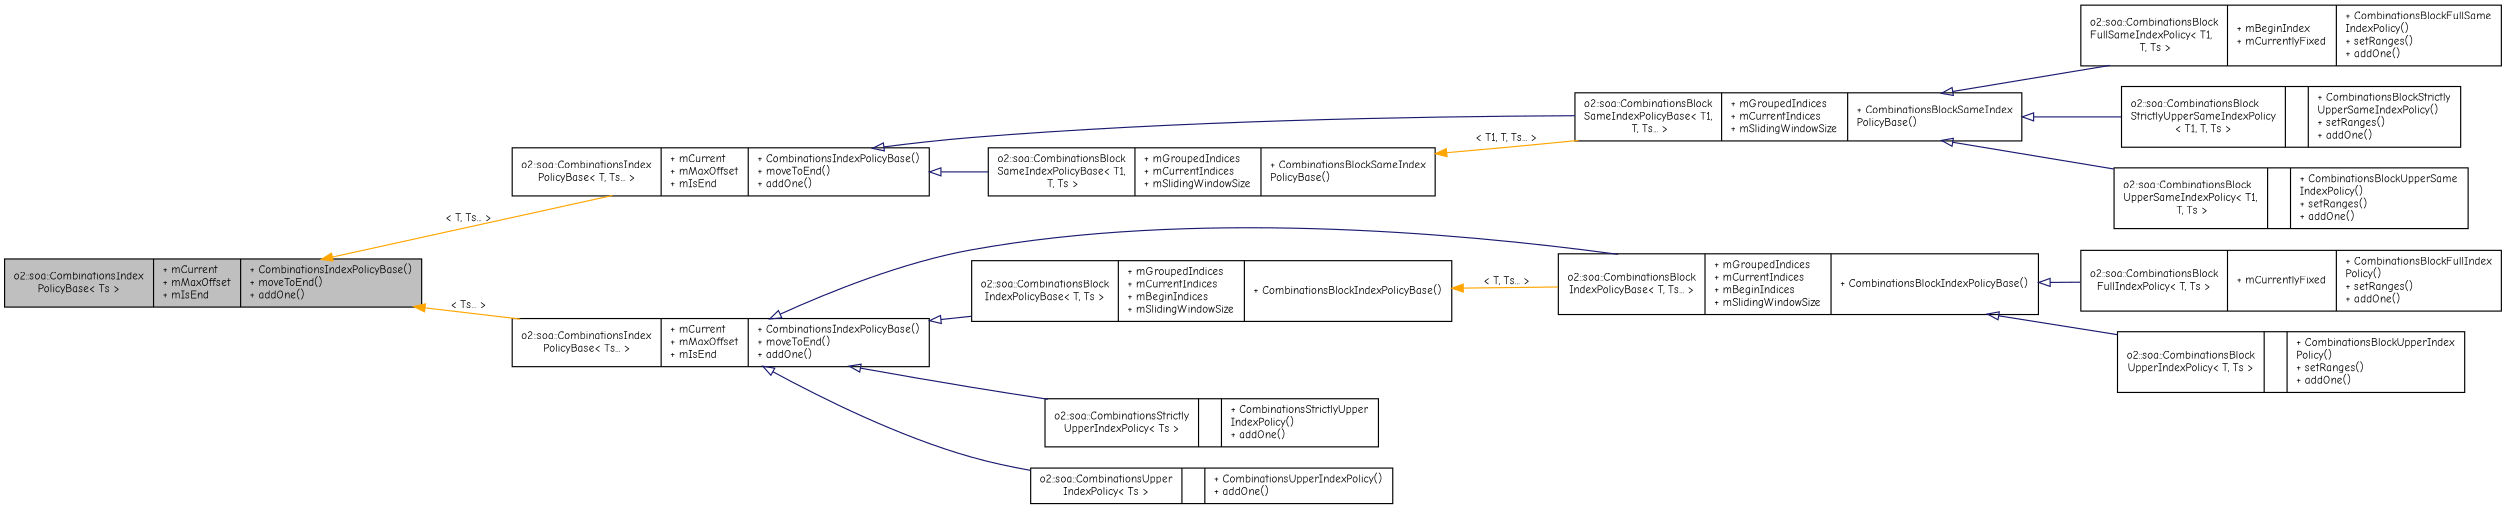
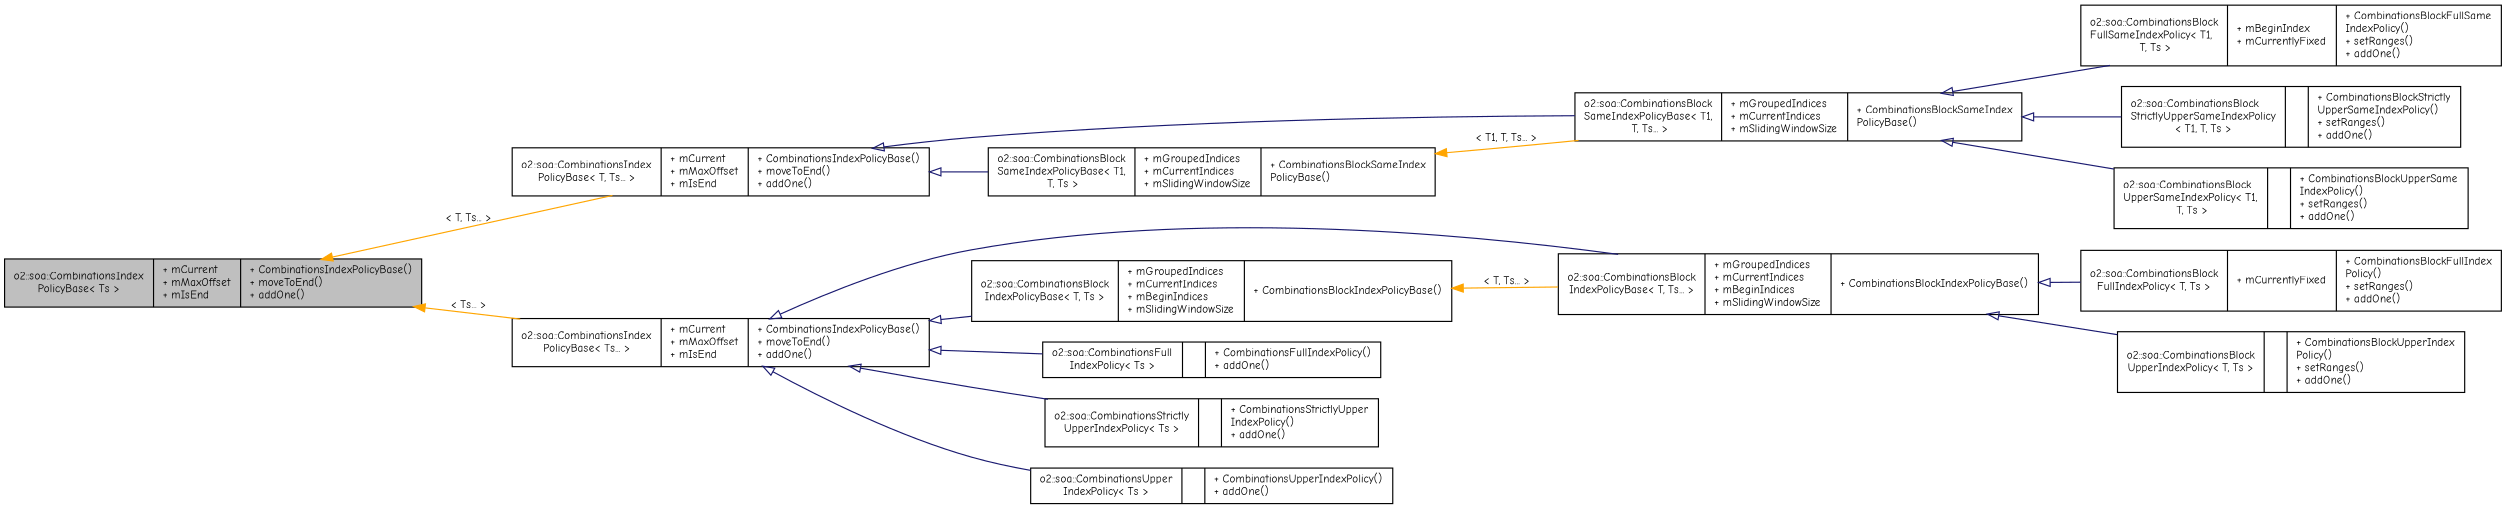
node "o2::soa::CombinationsFull": added
